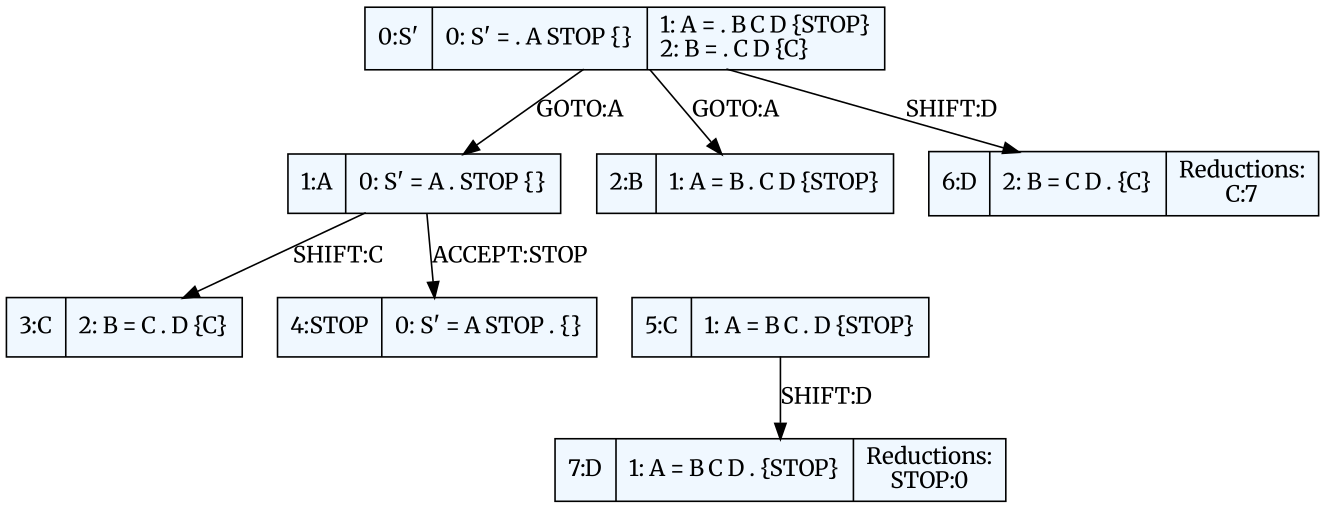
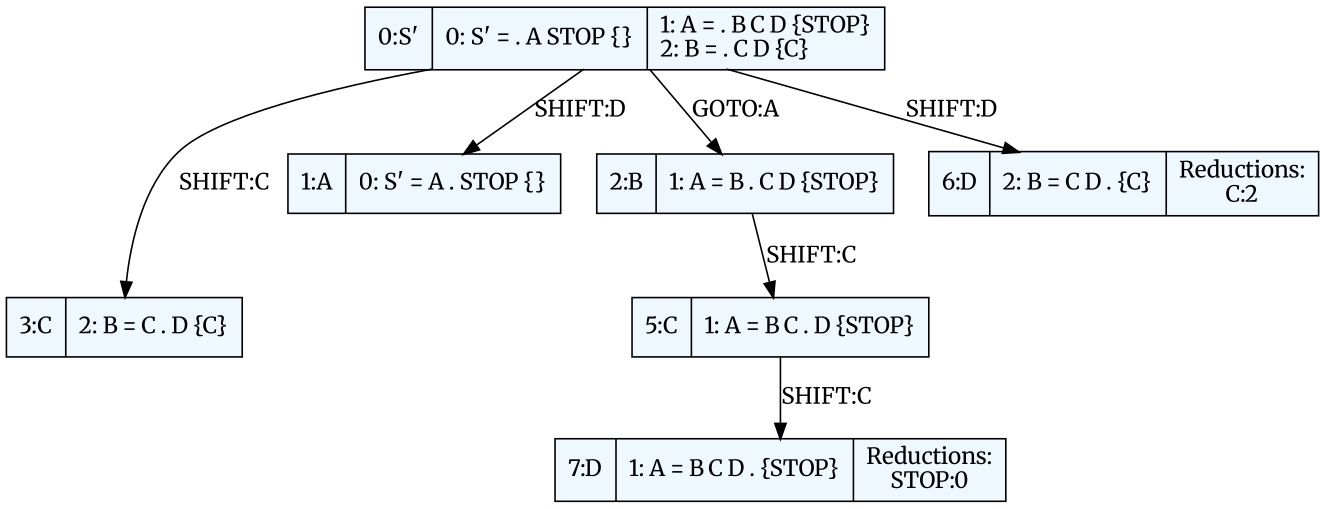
edge "0:S'" -- "1:A": label "GOTO:A" -> "SHIFT:D"
node "6:D": text "C:7" -> "C:2"
edge "2:B" -- "5:C": added, label "SHIFT:C"
edge "1:A" -- "3:C": now "0:S'" -- "3:C"
node "4:STOP": removed
edge "5:C" -- "7:D": label "SHIFT:D" -> "SHIFT:C"
